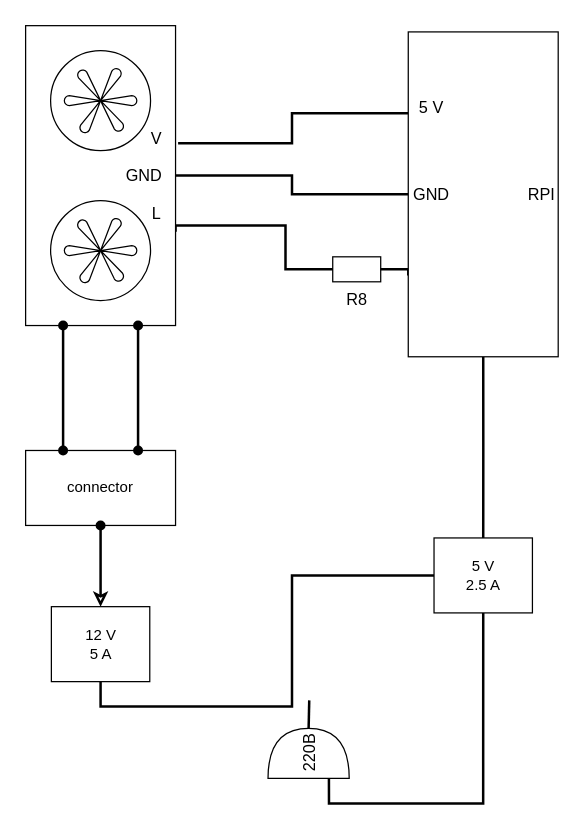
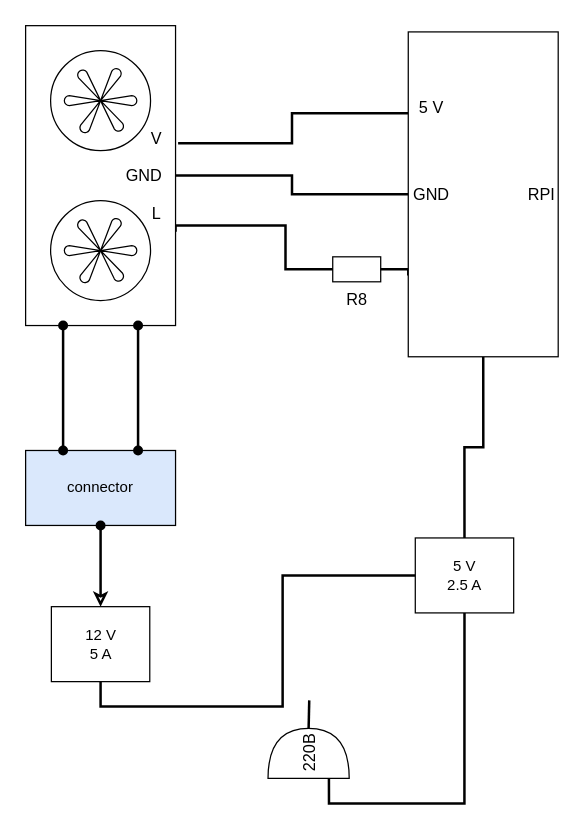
node "connector": fillcolor #ffffff -> #dae8fc
node "5 V 2.5 A": moved (483, 576) -> (465, 576)
